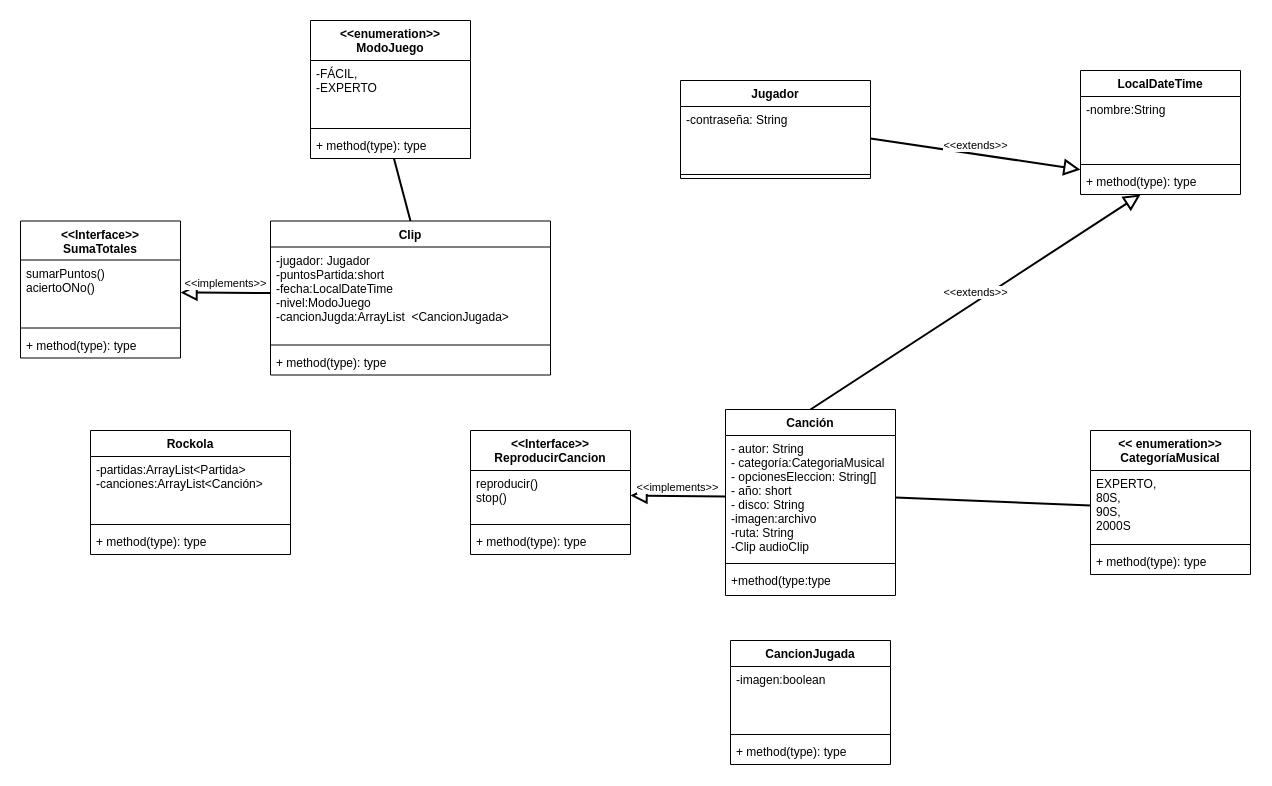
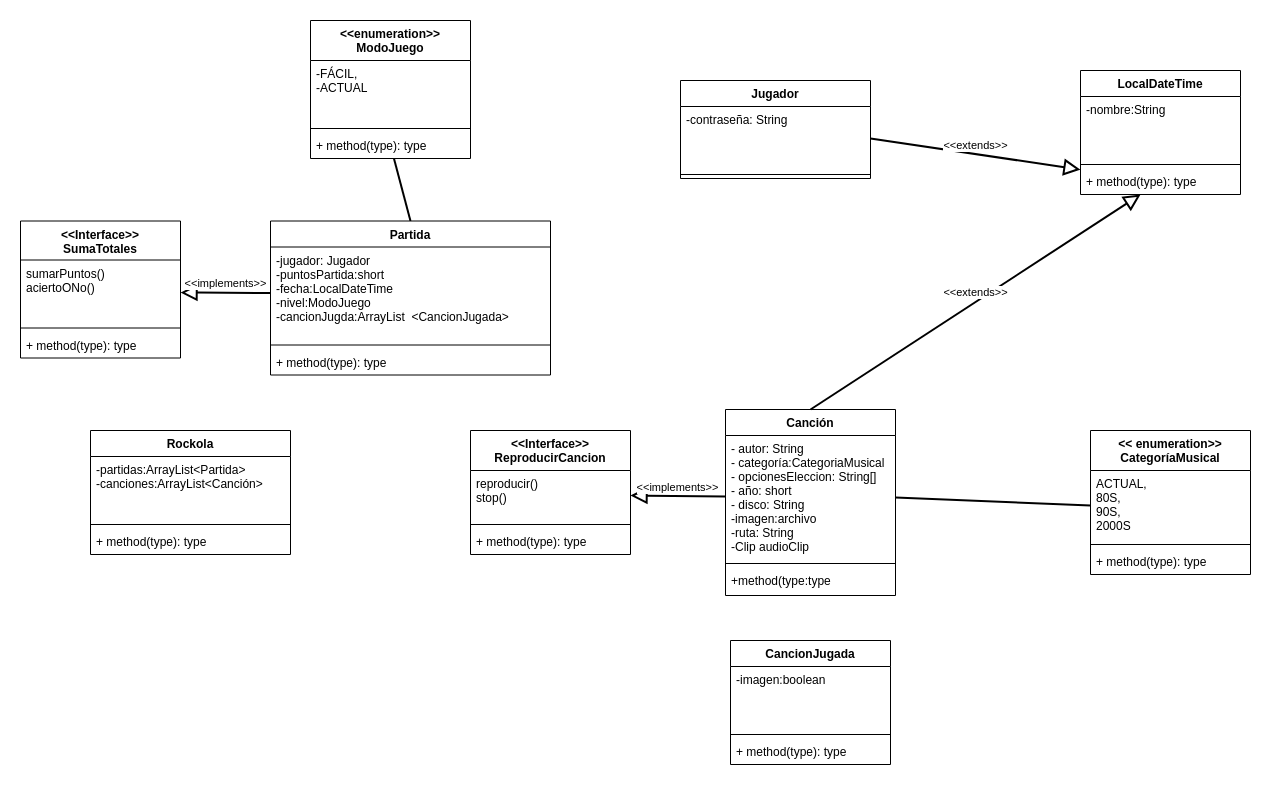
node "-FÁCIL, -EXPERTO": label "-FÁCIL, -EXPERTO" -> "-FÁCIL, -ACTUAL"
node "Clip": label "Clip" -> "Partida"
node "EXPERTO, 80S, 90S, 2000S": label "EXPERTO, 80S, 90S, 2000S" -> "ACTUAL, 80S, 90S, 2000S"
